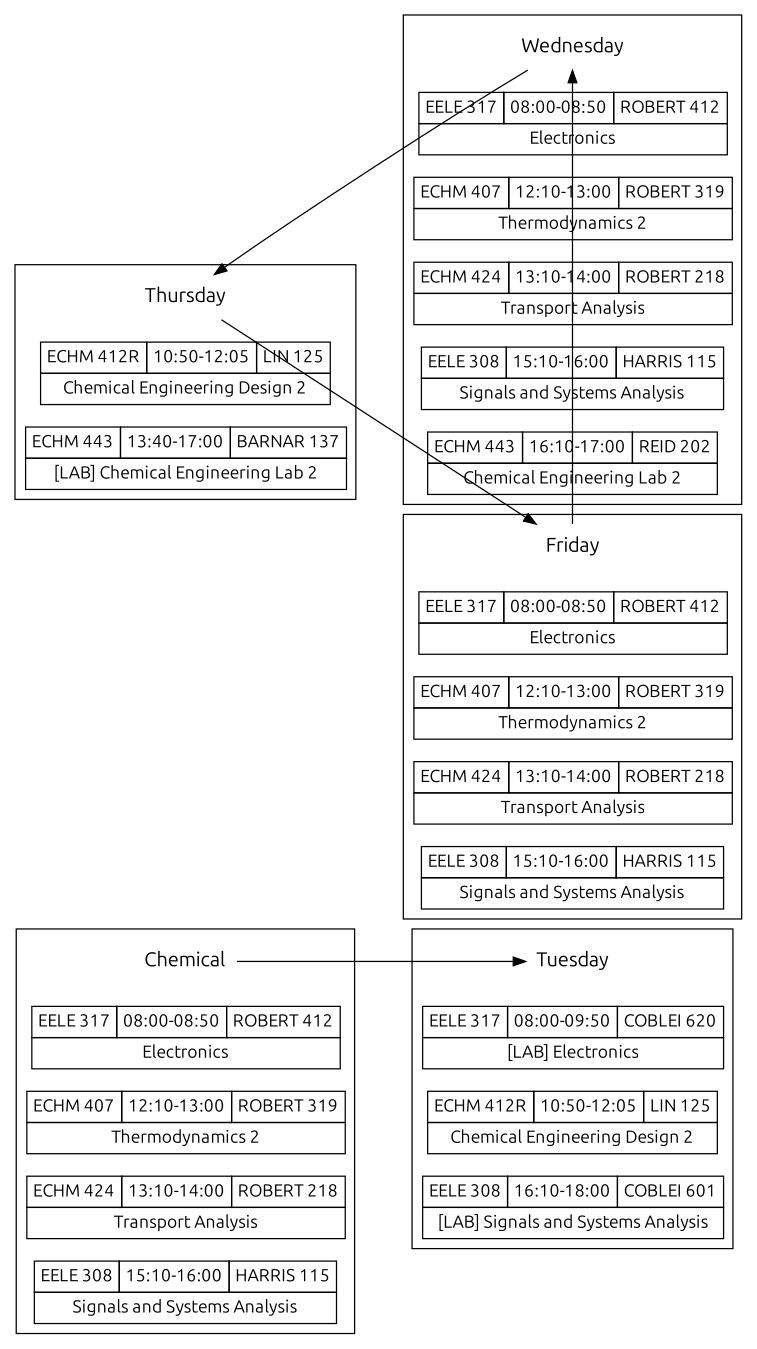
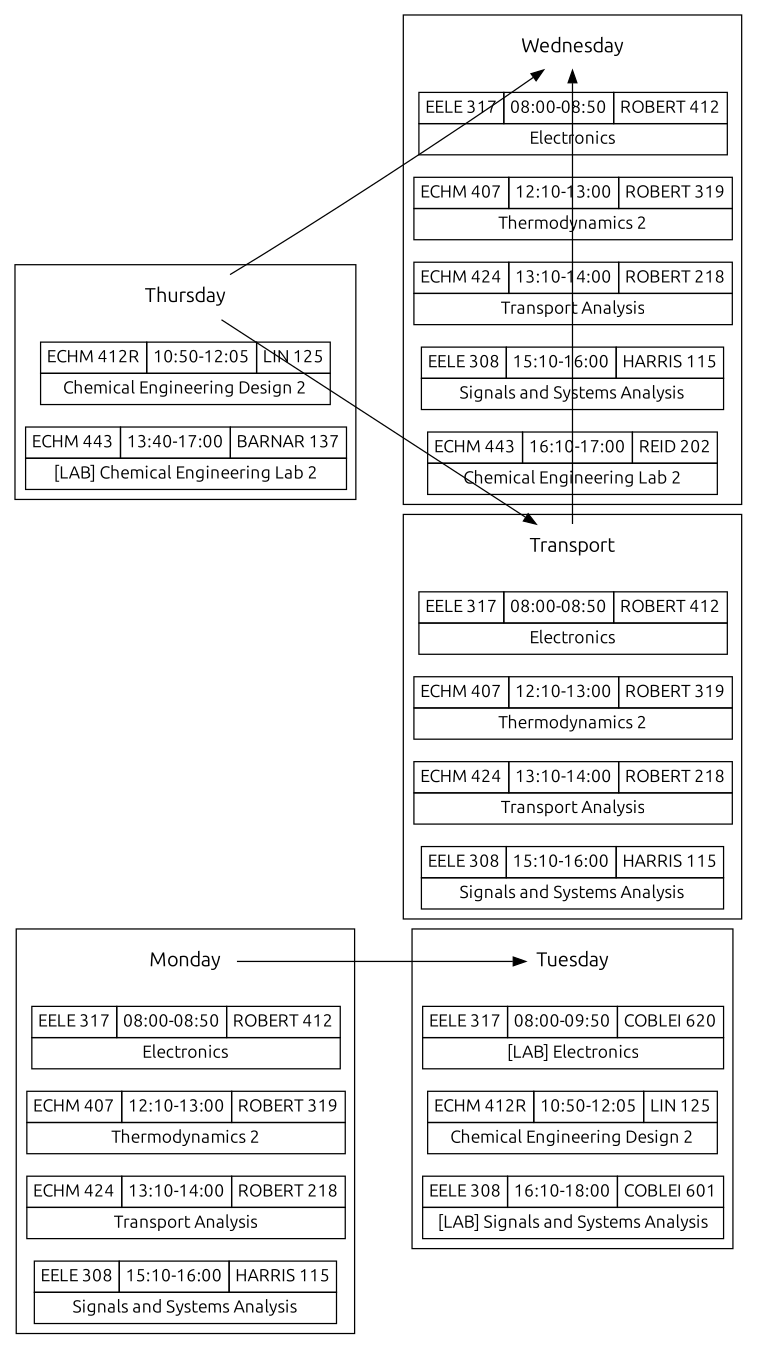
edge "Wednesday" -> "Thursday": reversed
node "Friday": label "Friday" -> "Transport"
node "Chemical": label "Chemical" -> "Monday"
